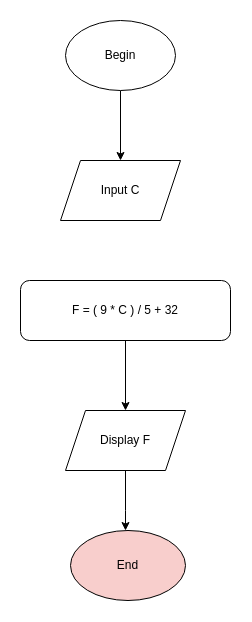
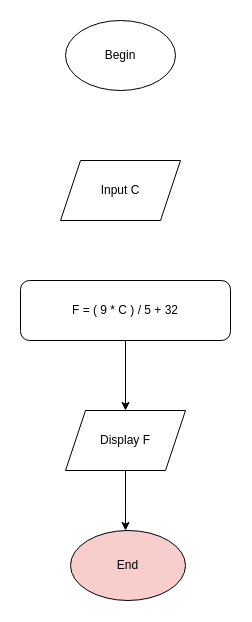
edge "Begin" -> "Input C": removed
